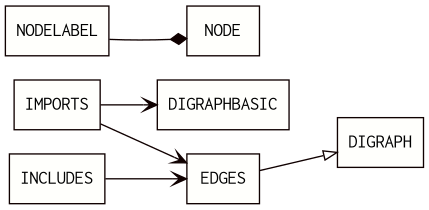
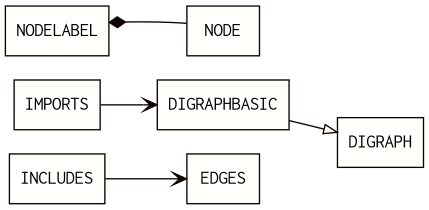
edge "NODELABEL" -> "NODE": reversed
edge "IMPORTS" -> "EDGES": removed
edge "EDGES" -> "DIGRAPH": now "DIGRAPHBASIC" -> "DIGRAPH"
